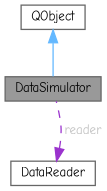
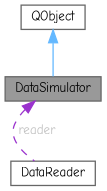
edge "DataSimulator" -> "DataReader": reversed
